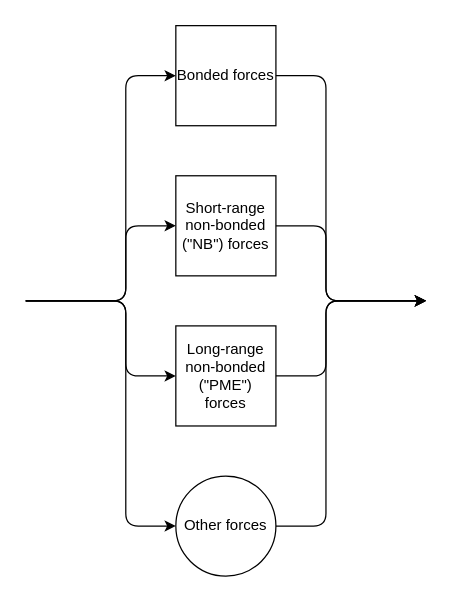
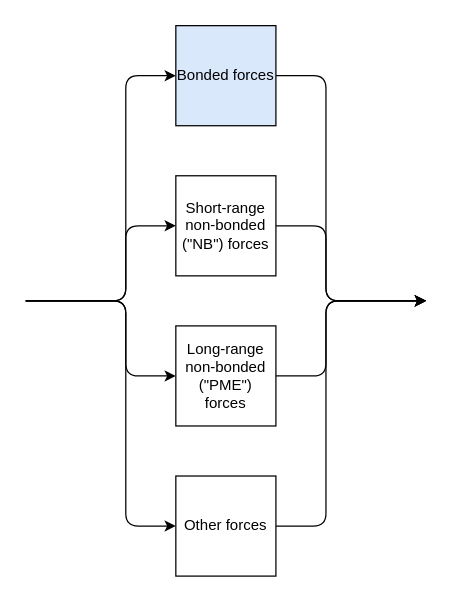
node "Bonded forces": fillcolor #ffffff -> #dae8fc
node "Other forces": shape ellipse -> rectangle
